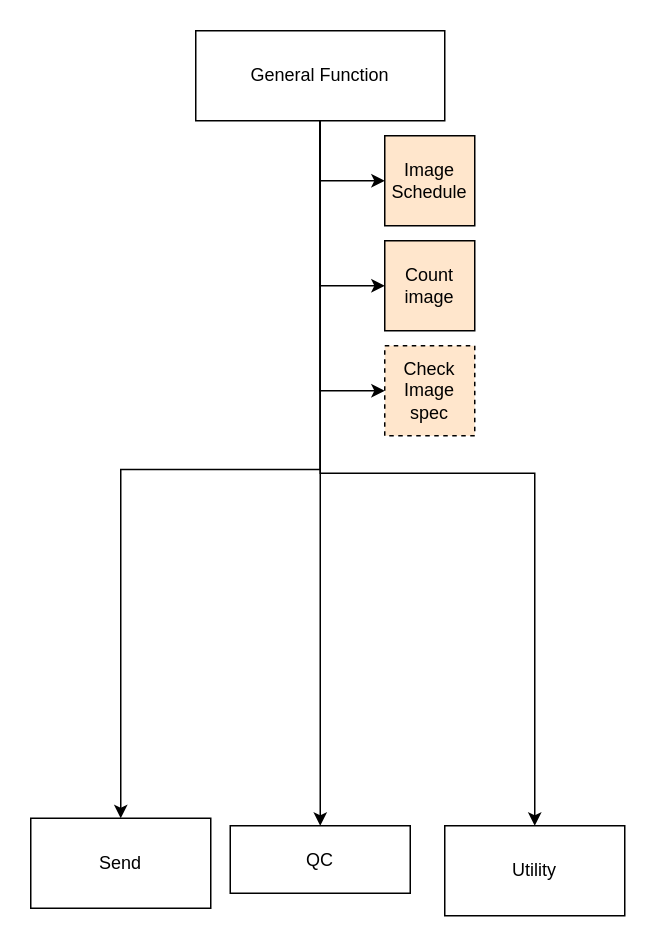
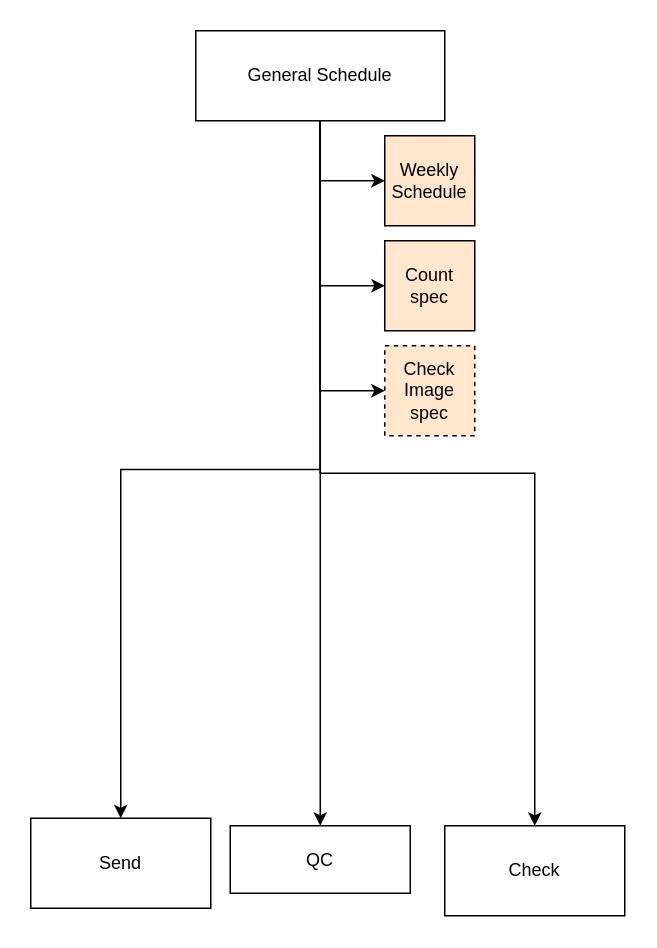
node "General Function": label "General Function" -> "General Schedule"
node "Image Schedule": label "Image Schedule" -> "Weekly Schedule"
node "Count image": label "Count image" -> "Count spec"
node "Utility": label "Utility" -> "Check"
